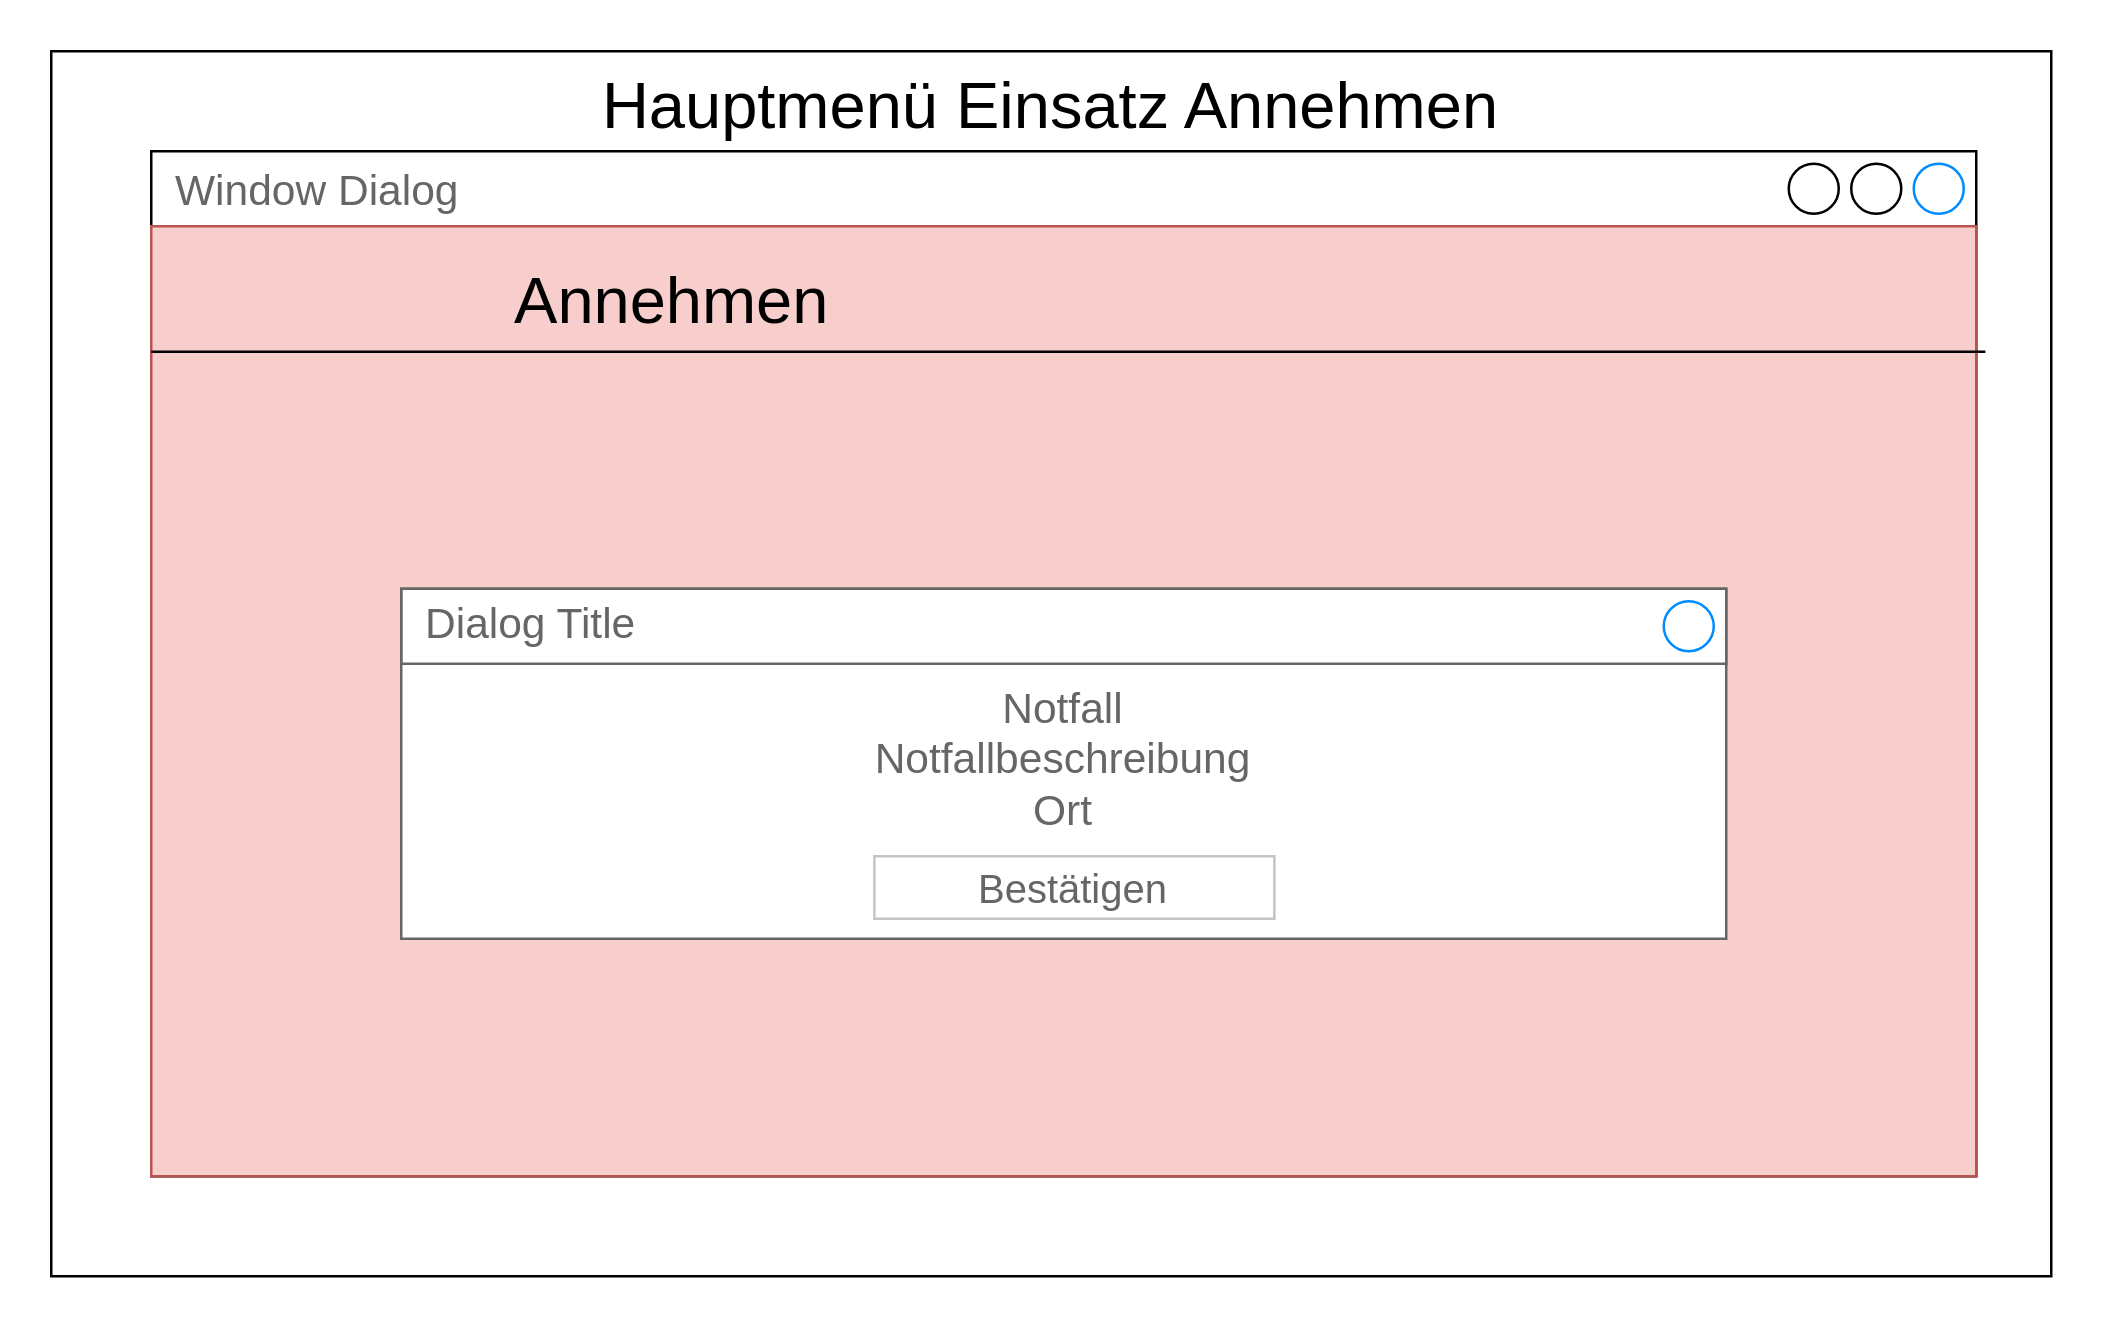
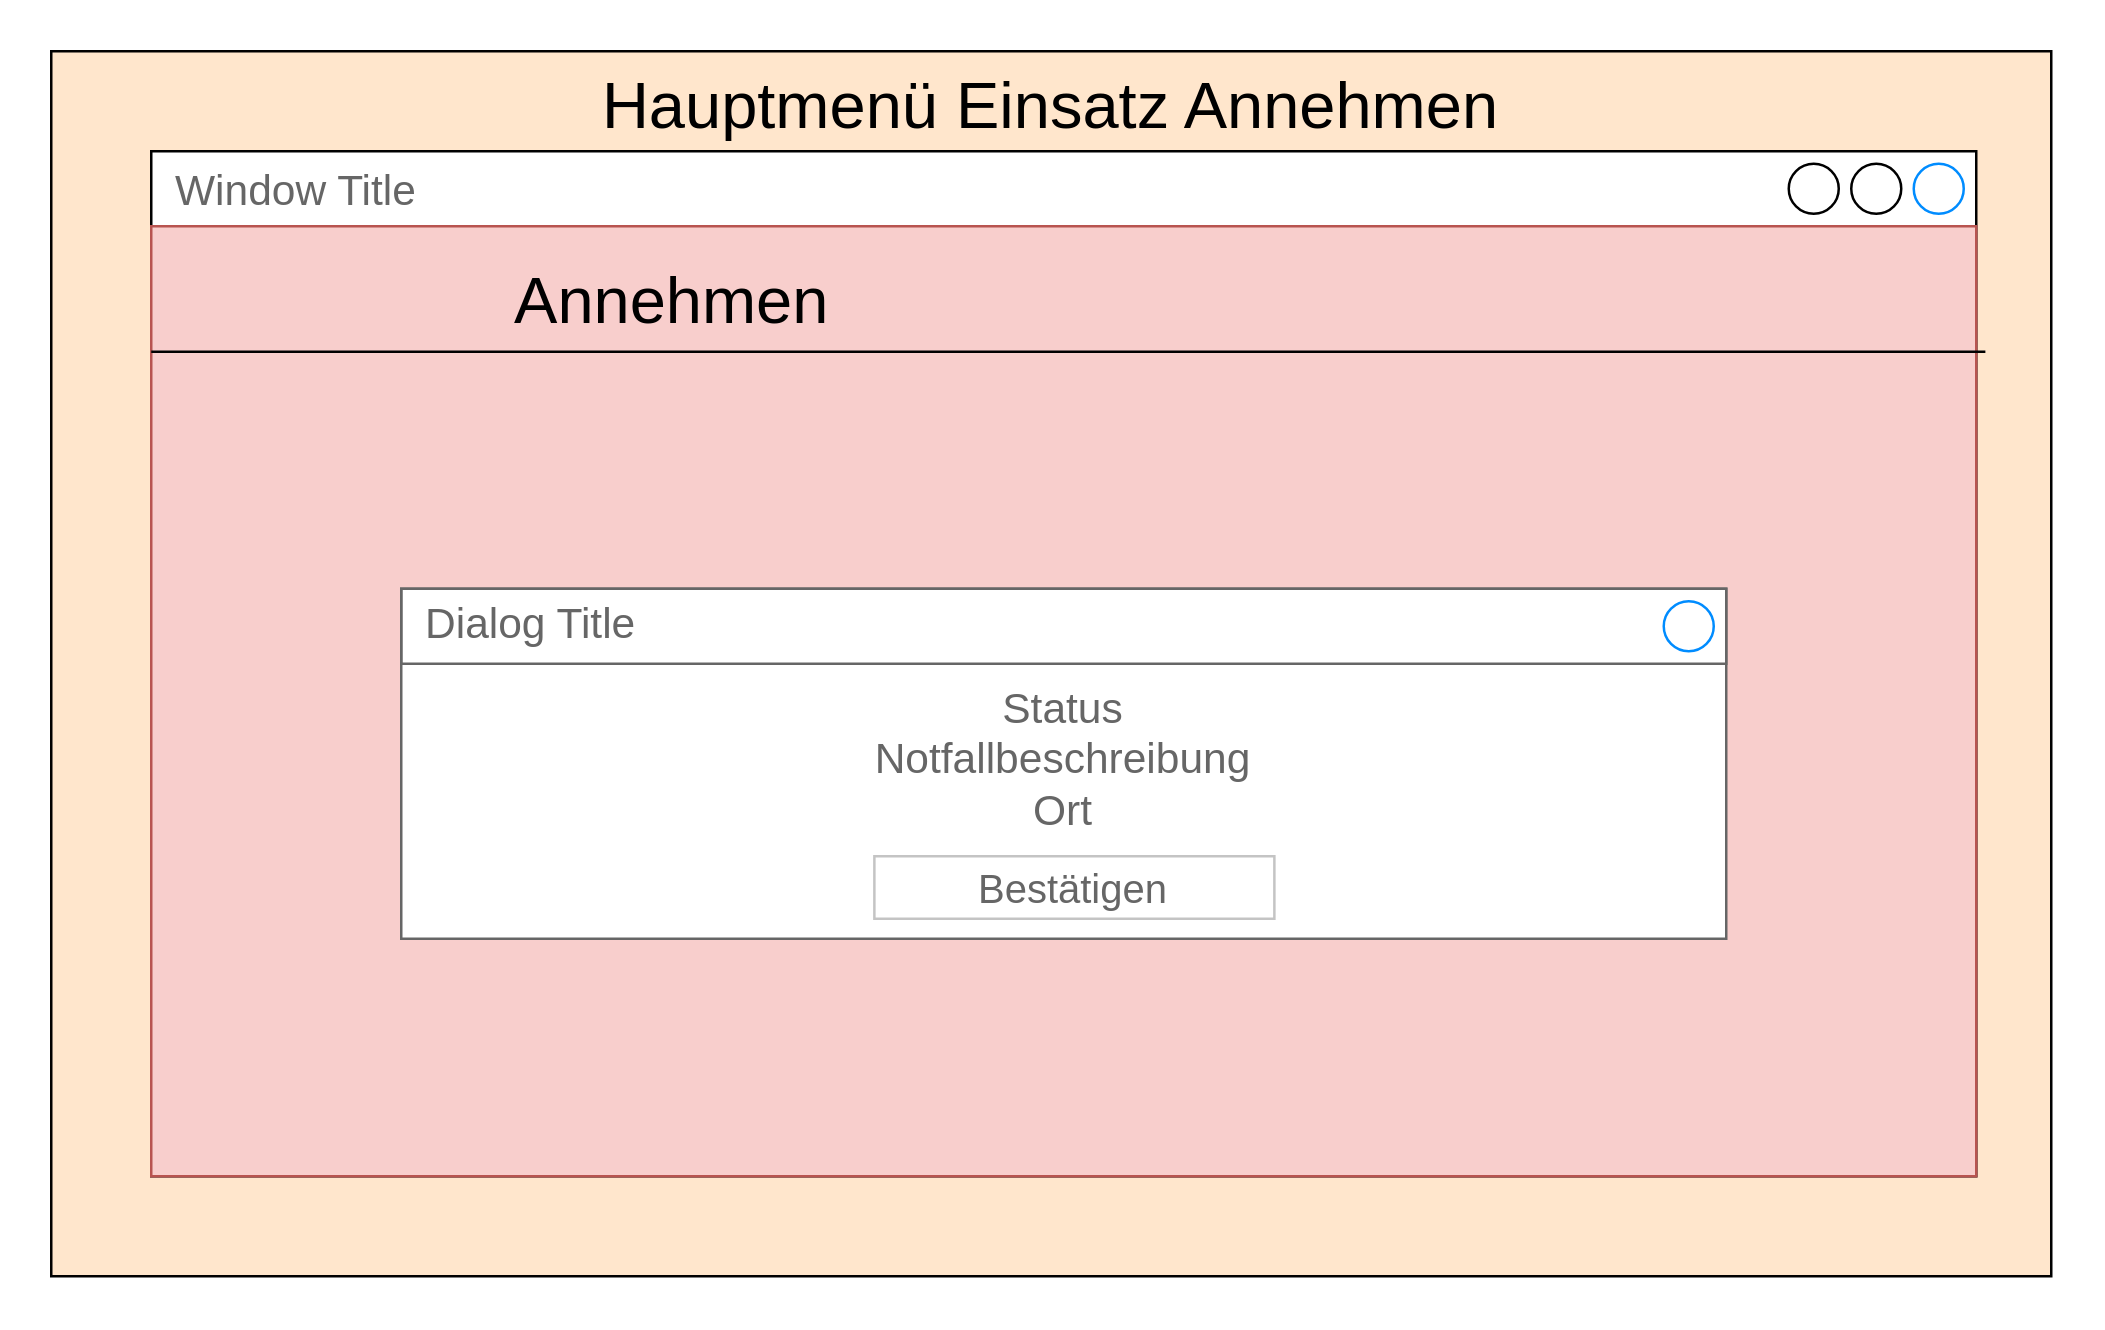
node "Hauptmenü Einsatz Annehmen": fillcolor #ffffff -> #ffe6cc
node "Window Dialog": label "Window Dialog" -> "Window Title"
node "Notfall Notfallbeschreibung Ort": label "Notfall Notfallbeschreibung Ort" -> "Status Notfallbeschreibung Ort"
